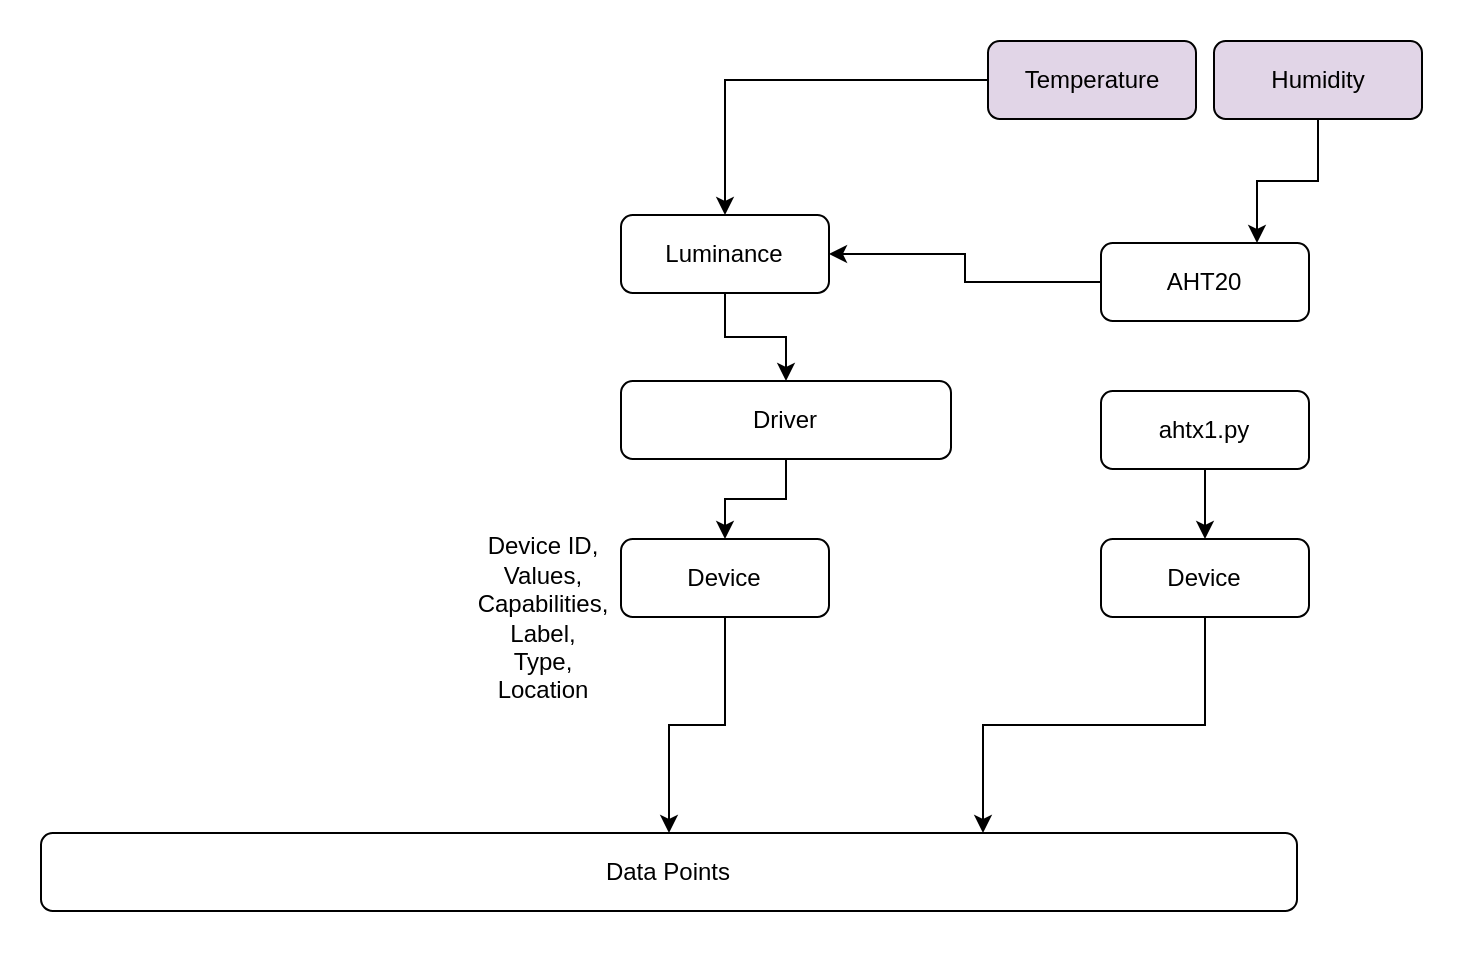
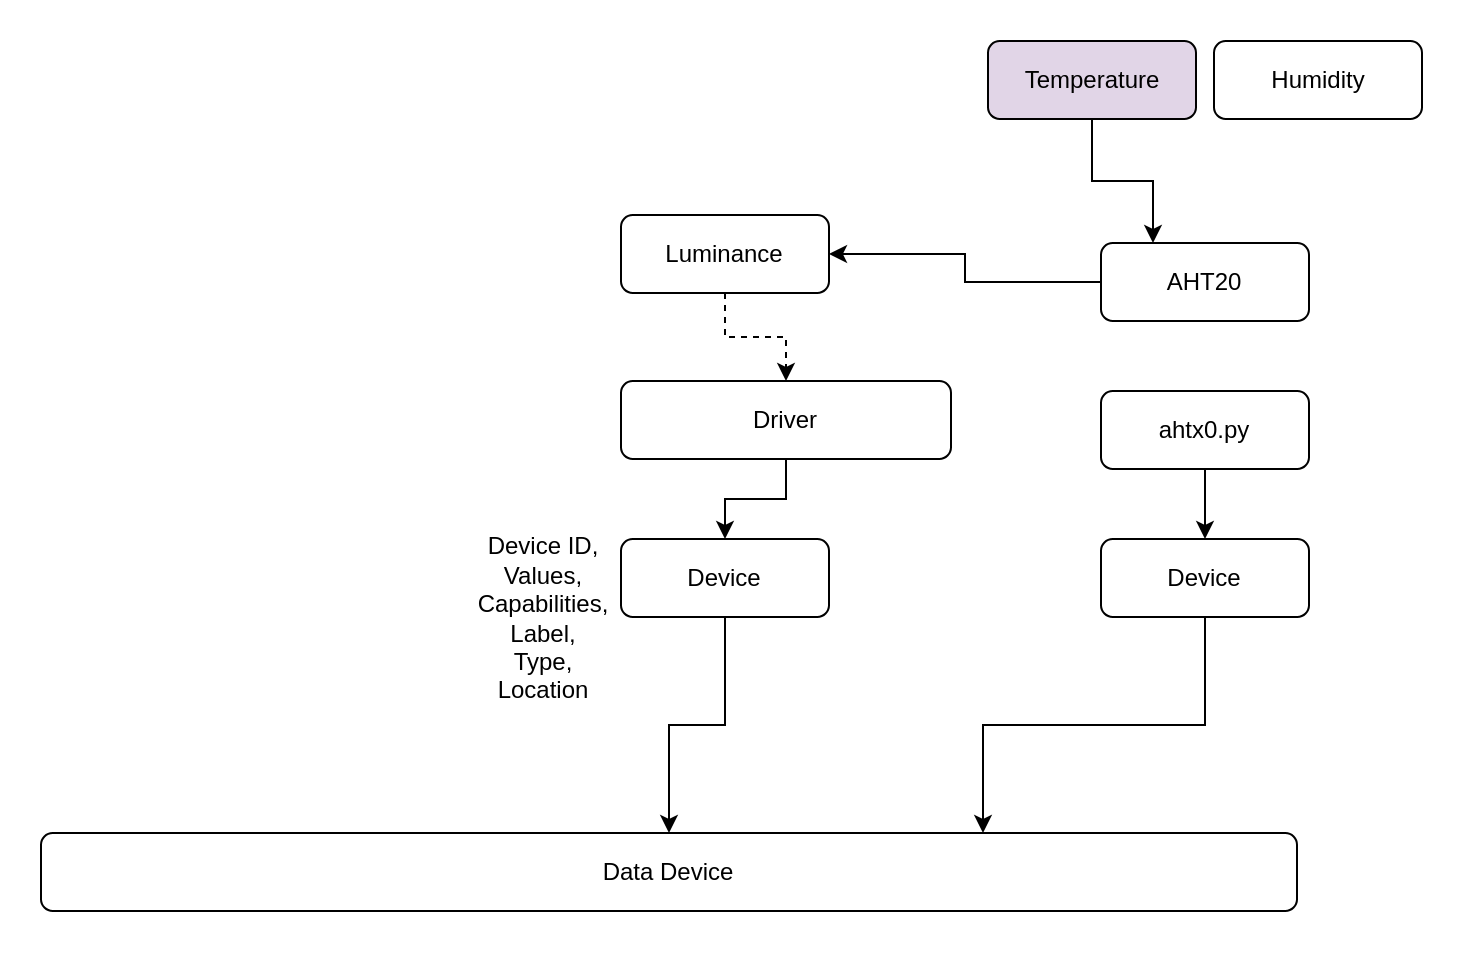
edge "Temperature" -> "Luminance": now "Temperature" -> "AHT20"
node "Humidity": fillcolor #e1d5e7 -> #ffffff
edge "Humidity" -> "AHT20": removed
edge "Luminance" -> "Driver": style solid -> dashed
node "ahtx1.py": label "ahtx1.py" -> "ahtx0.py"
node "Data Points": label "Data Points" -> "Data Device"
